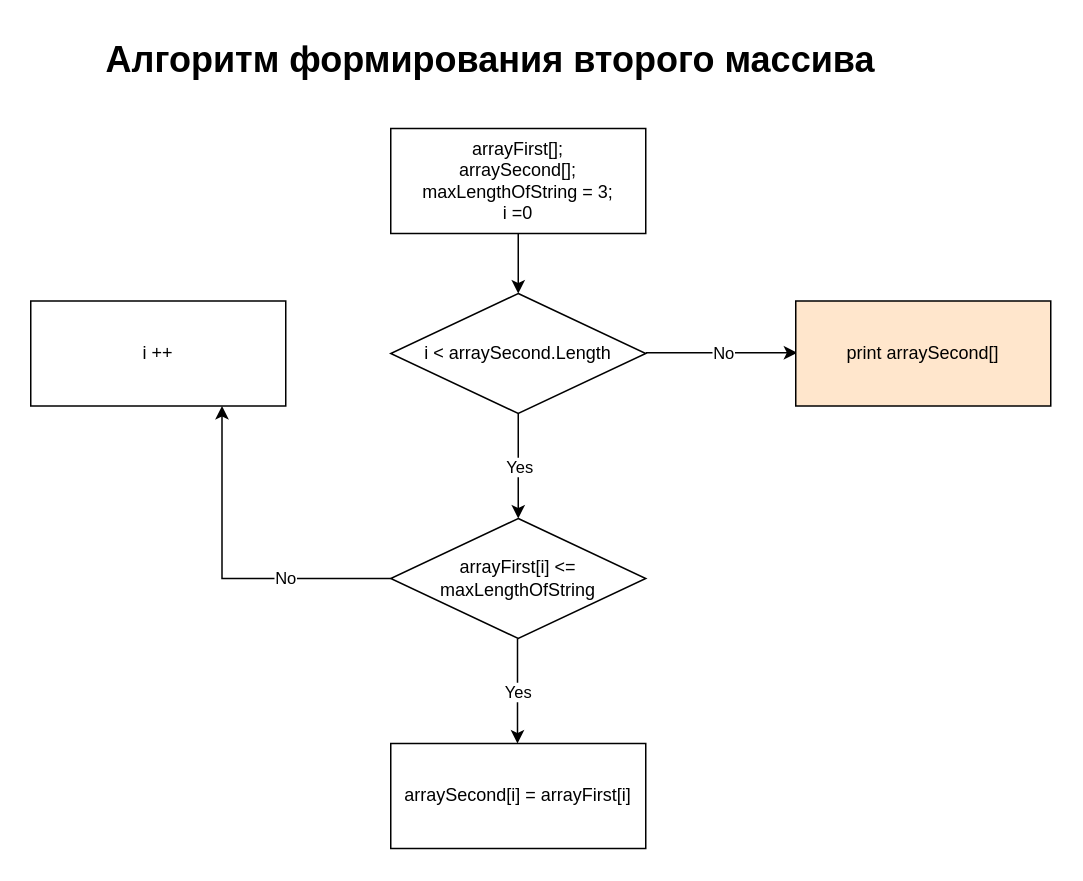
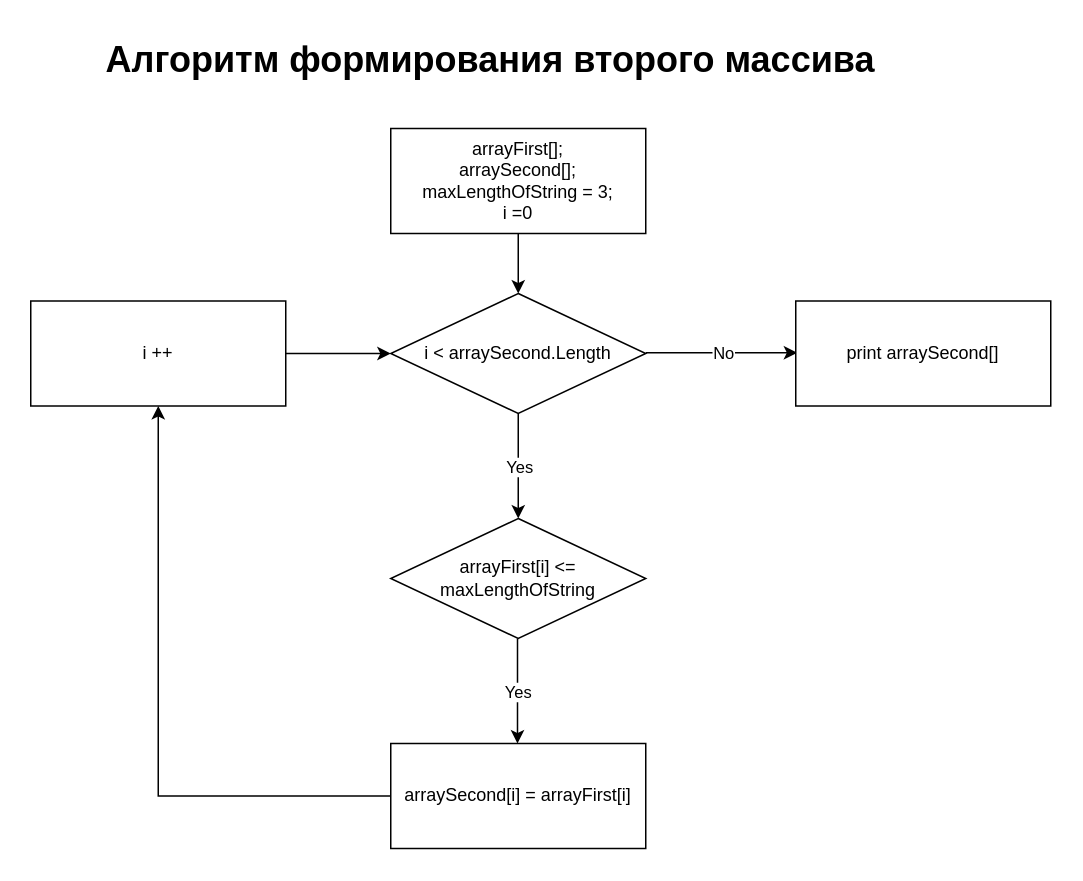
edge "i ++" -> "i < arraySecond.Length": added
node "print arraySecond[]": fillcolor #ffe6cc -> #ffffff
edge "arrayFirst[i] <= maxLengthOfString" -> "i ++": removed, label "No"
edge "arraySecond[i] = arrayFirst[i]" -> "i ++": added
